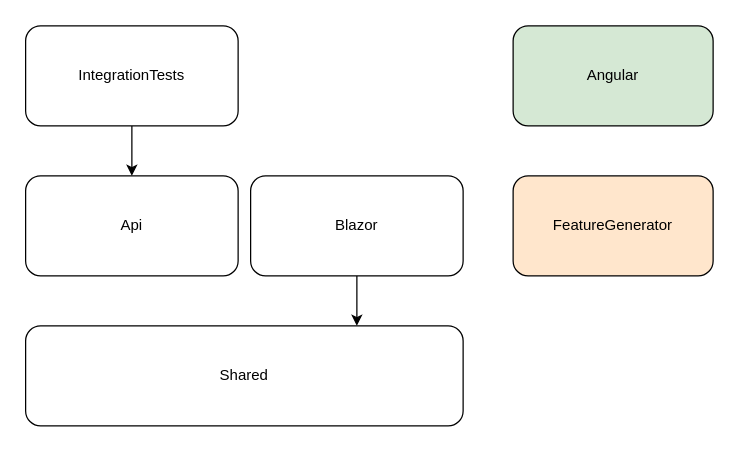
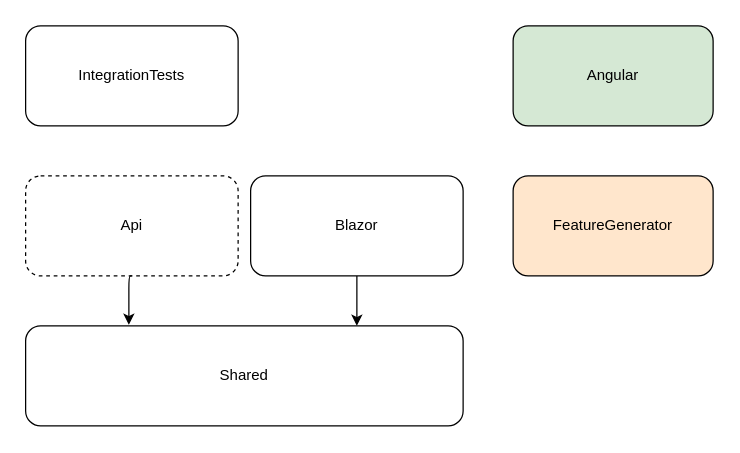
edge "IntegrationTests" -> "Api": removed
node "Api": style solid -> dashed
edge "Api" -> "Shared": added
